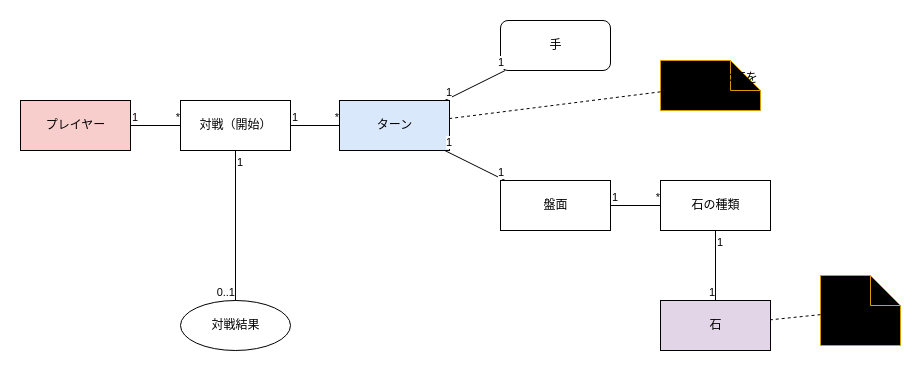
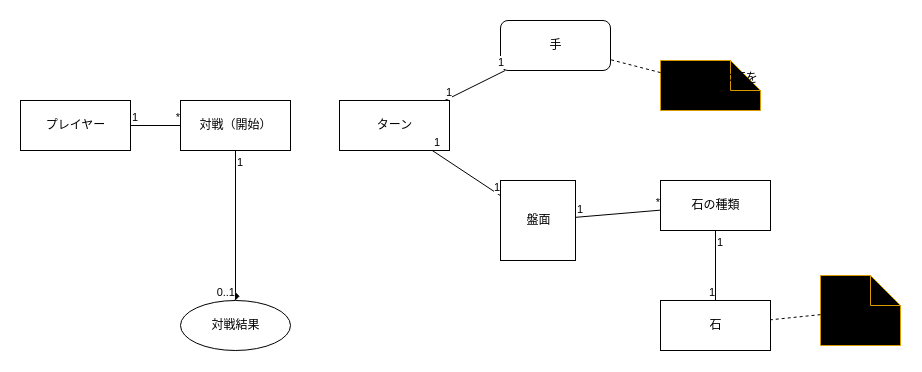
edge "どこにどんな石を置くか" -- "ターン": now "どこにどんな石を置くか" -- "手"
node "プレイヤー": fillcolor #f8cecc -> #ffffff
edge "対戦（開始）" -- "ターン": removed, labels "1", "*"
node "ターン": fillcolor #dae8fc -> #ffffff
node "盤面": size 110x50 -> 75x80
edge "対戦（開始）" -- "対戦結果": arrowhead none -> diamond
node "石": fillcolor #e1d5e7 -> #ffffff
